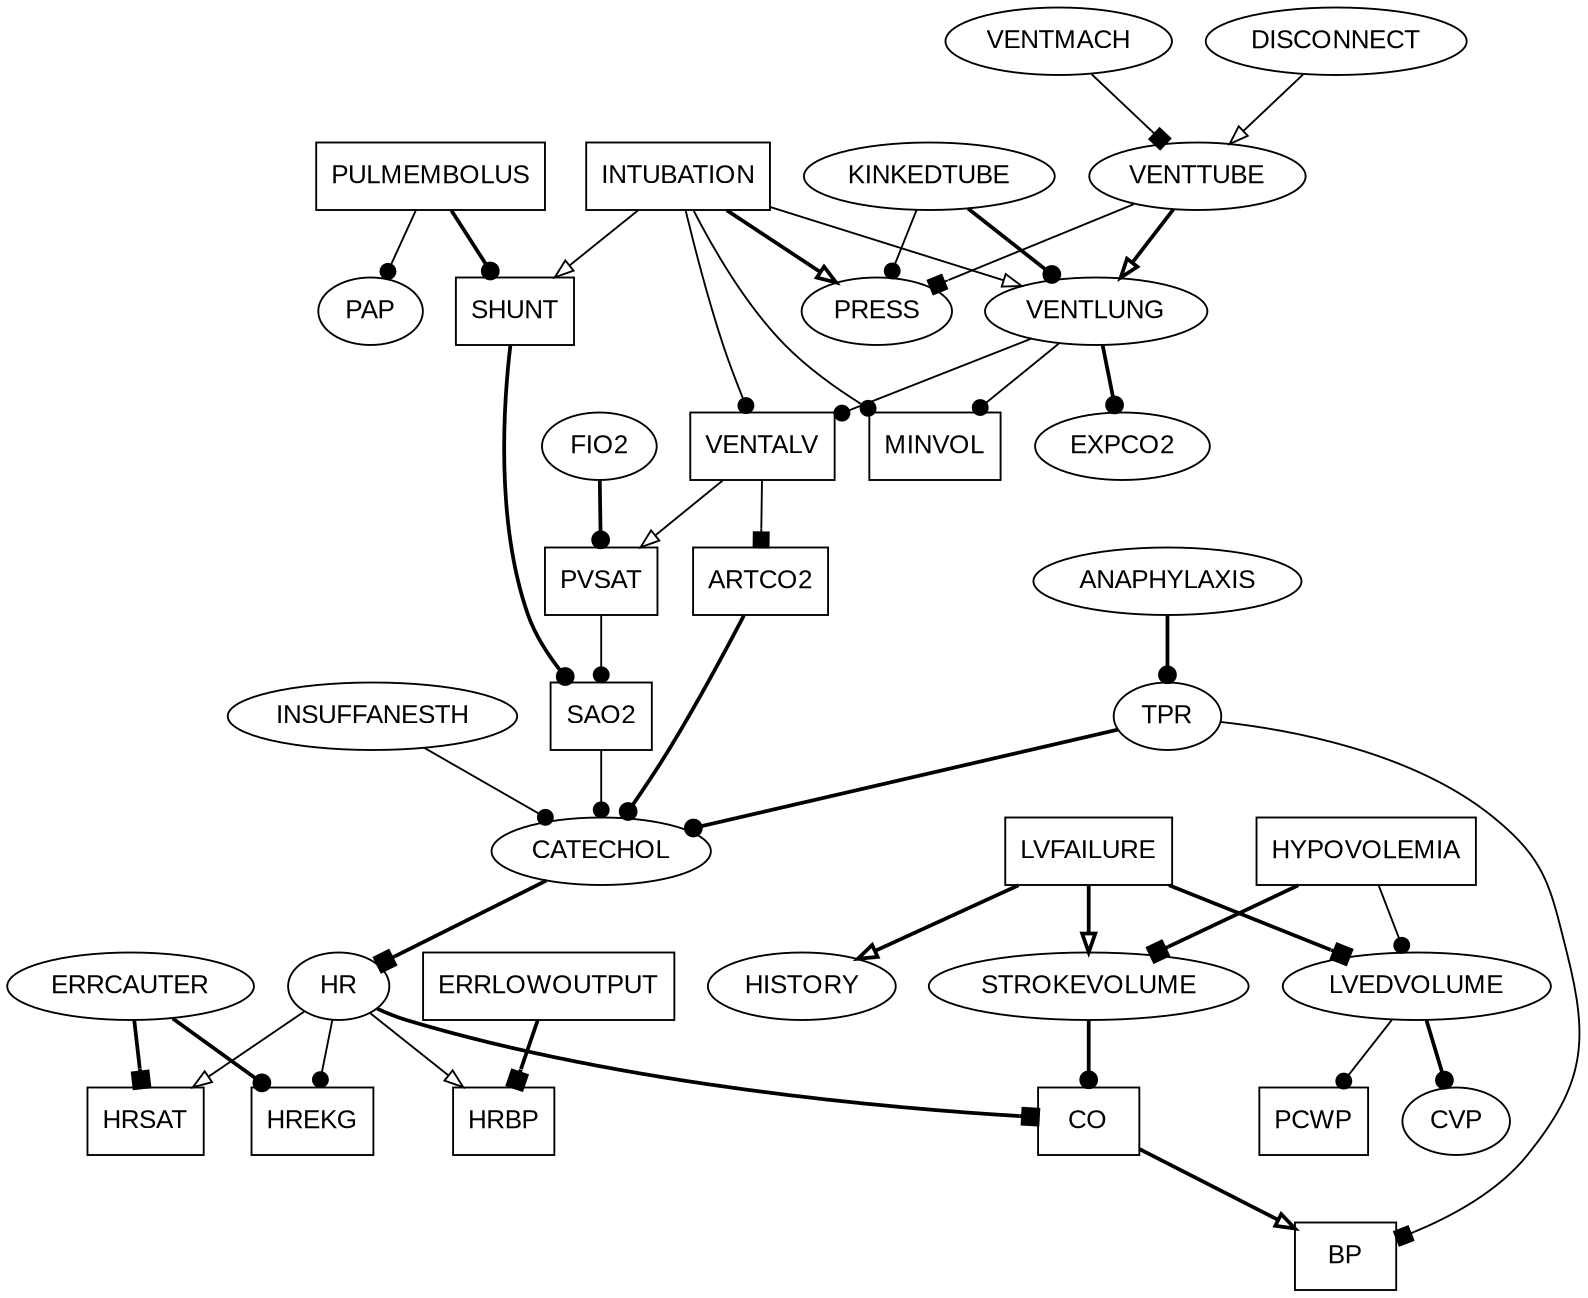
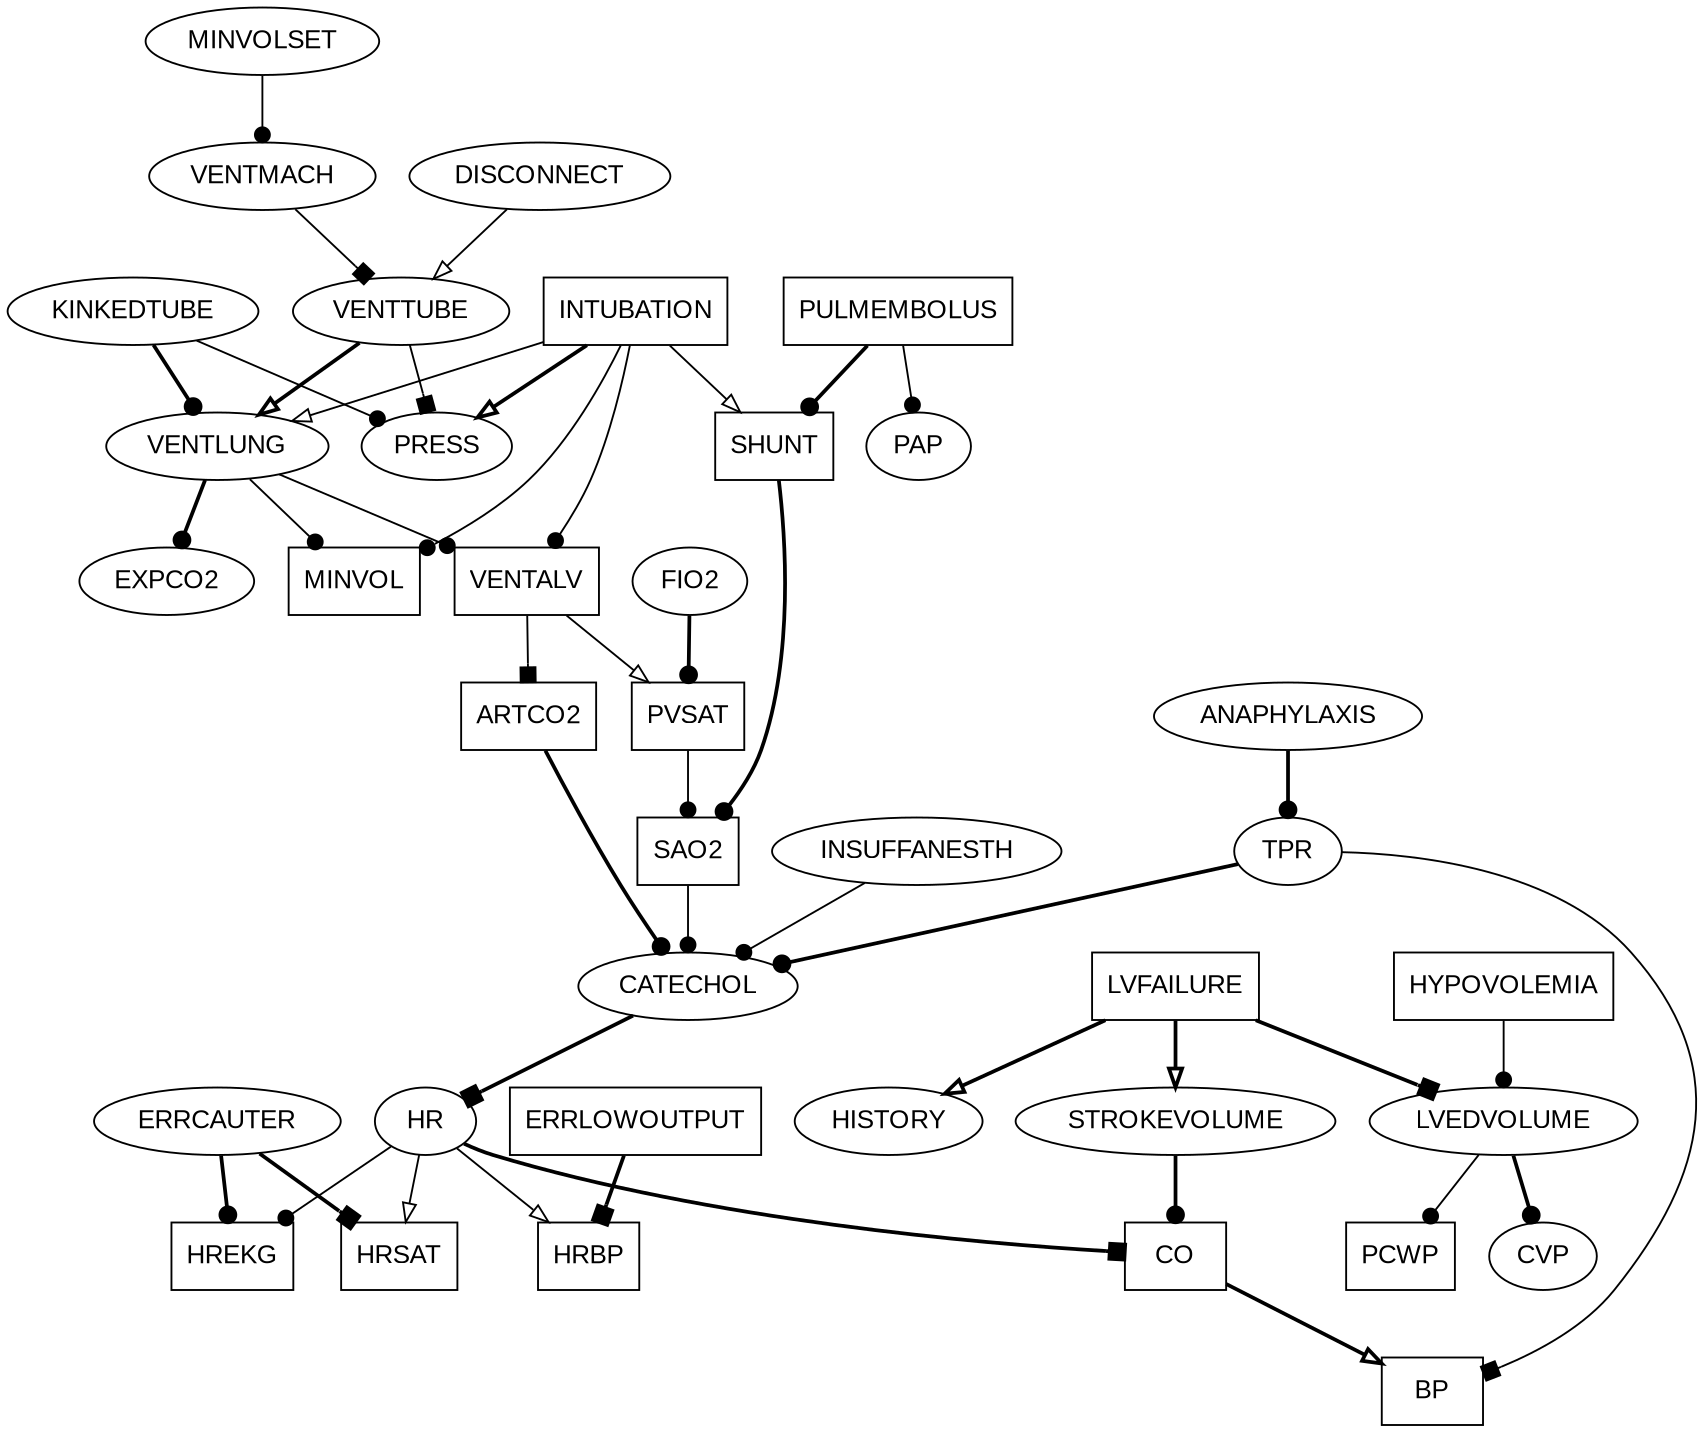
node "MINVOLSET": added
edge "HYPOVOLEMIA" -> "STROKEVOLUME": removed
